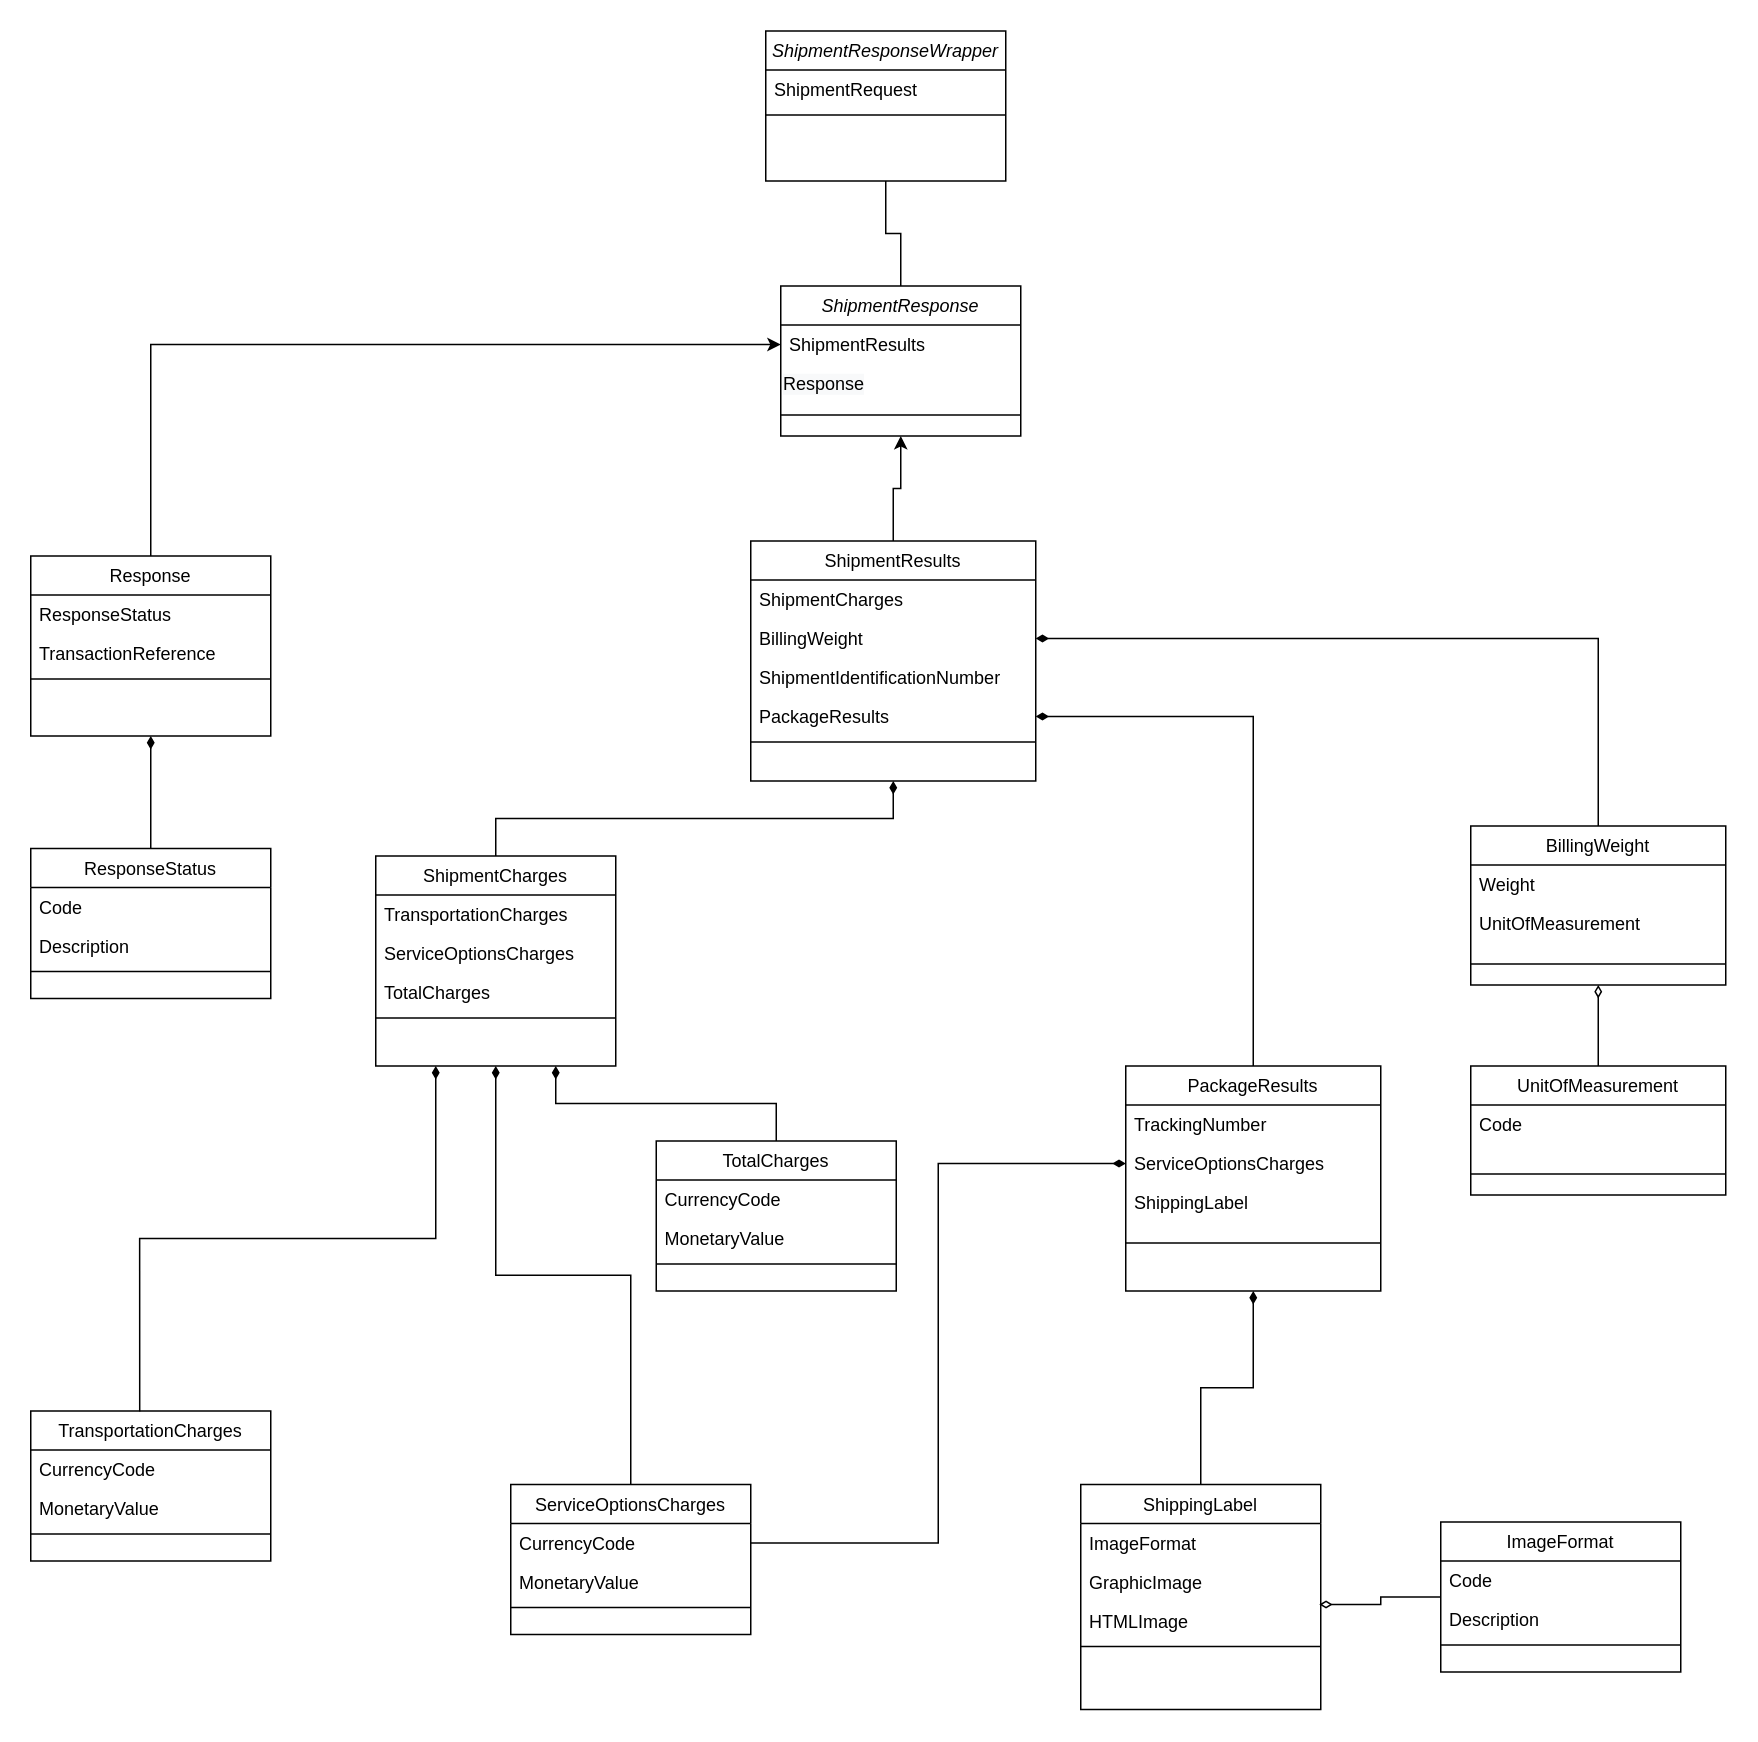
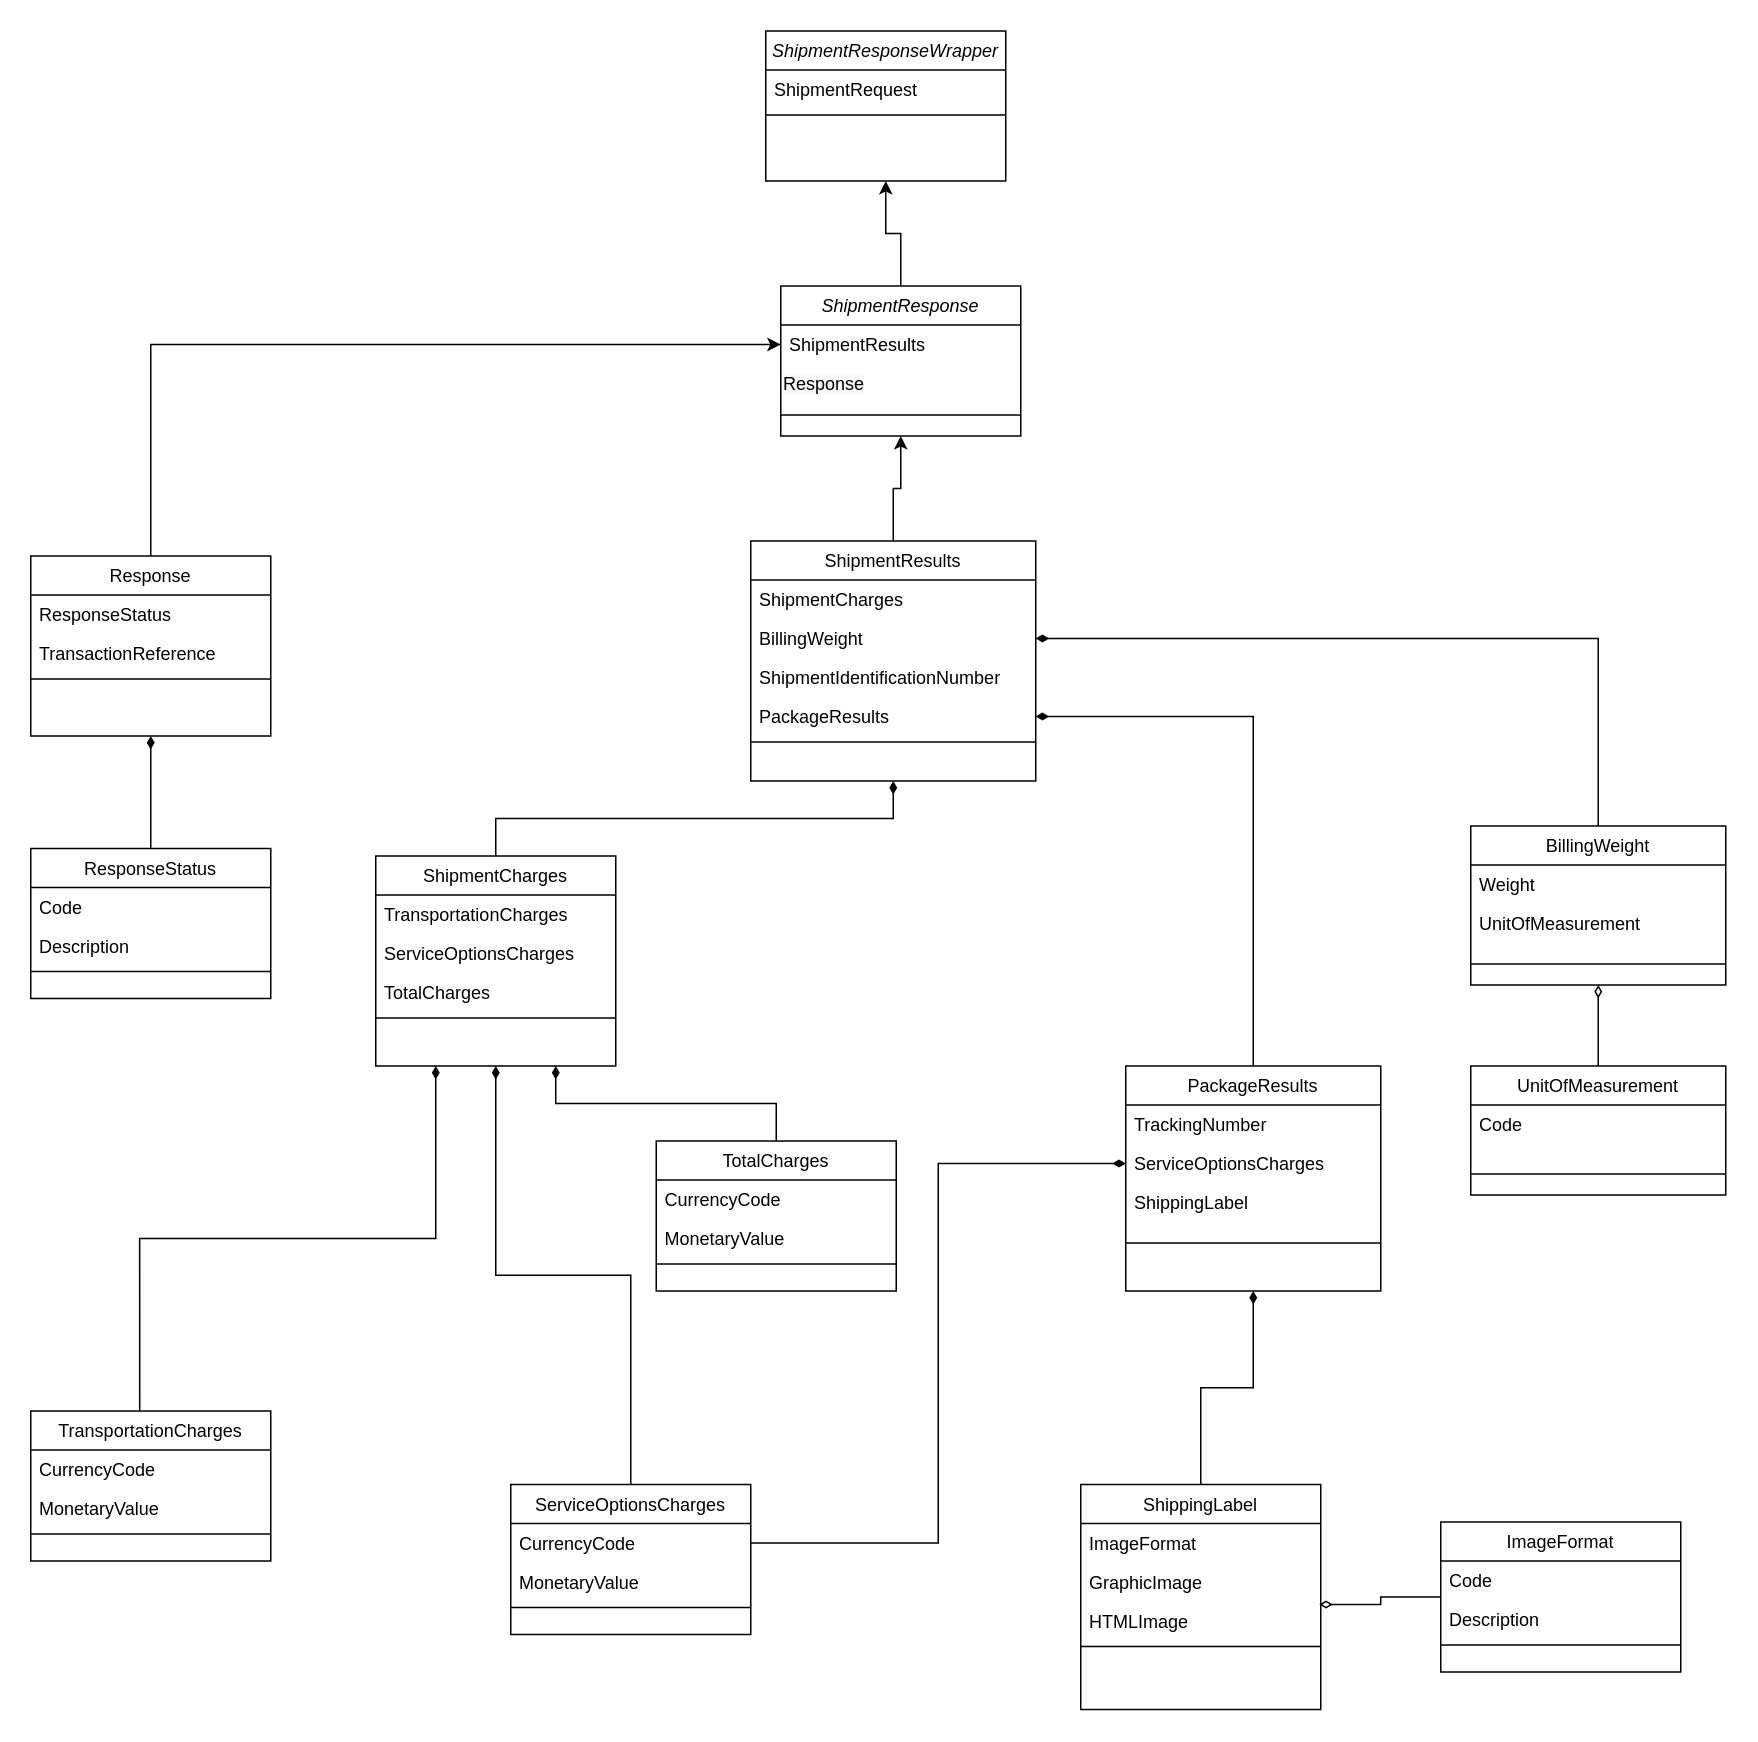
edge "ShipmentResponseWrapper" -- "ShipmentResponse": arrowhead none -> classic
